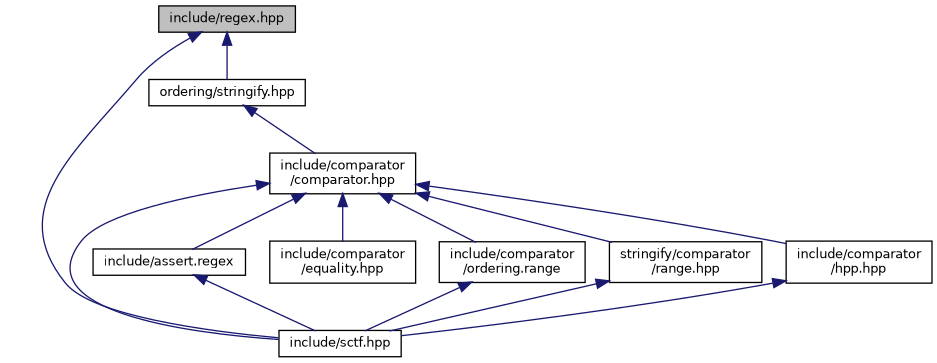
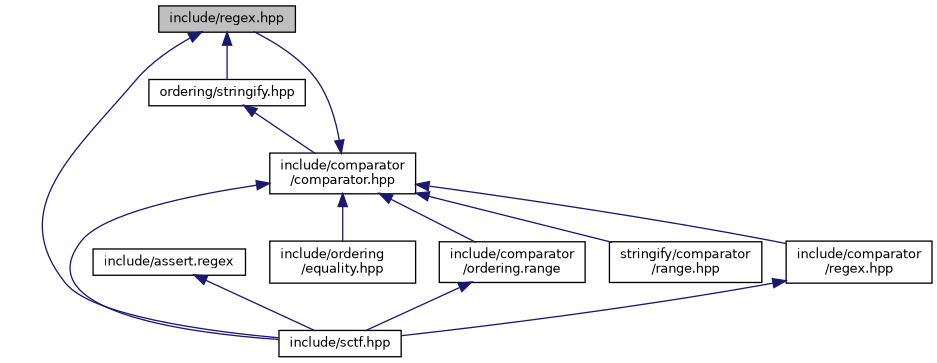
edge "include/assert.regex" -> "include/comparator /comparator.hpp": now "include/regex.hpp" -> "include/comparator /comparator.hpp"
node "include/comparator /equality.hpp": label "include/comparator /equality.hpp" -> "include/ordering /equality.hpp"
node "include/comparator /hpp.hpp": label "include/comparator /hpp.hpp" -> "include/comparator /regex.hpp"
edge "include/sctf.hpp" -> "stringify/comparator /range.hpp": removed
